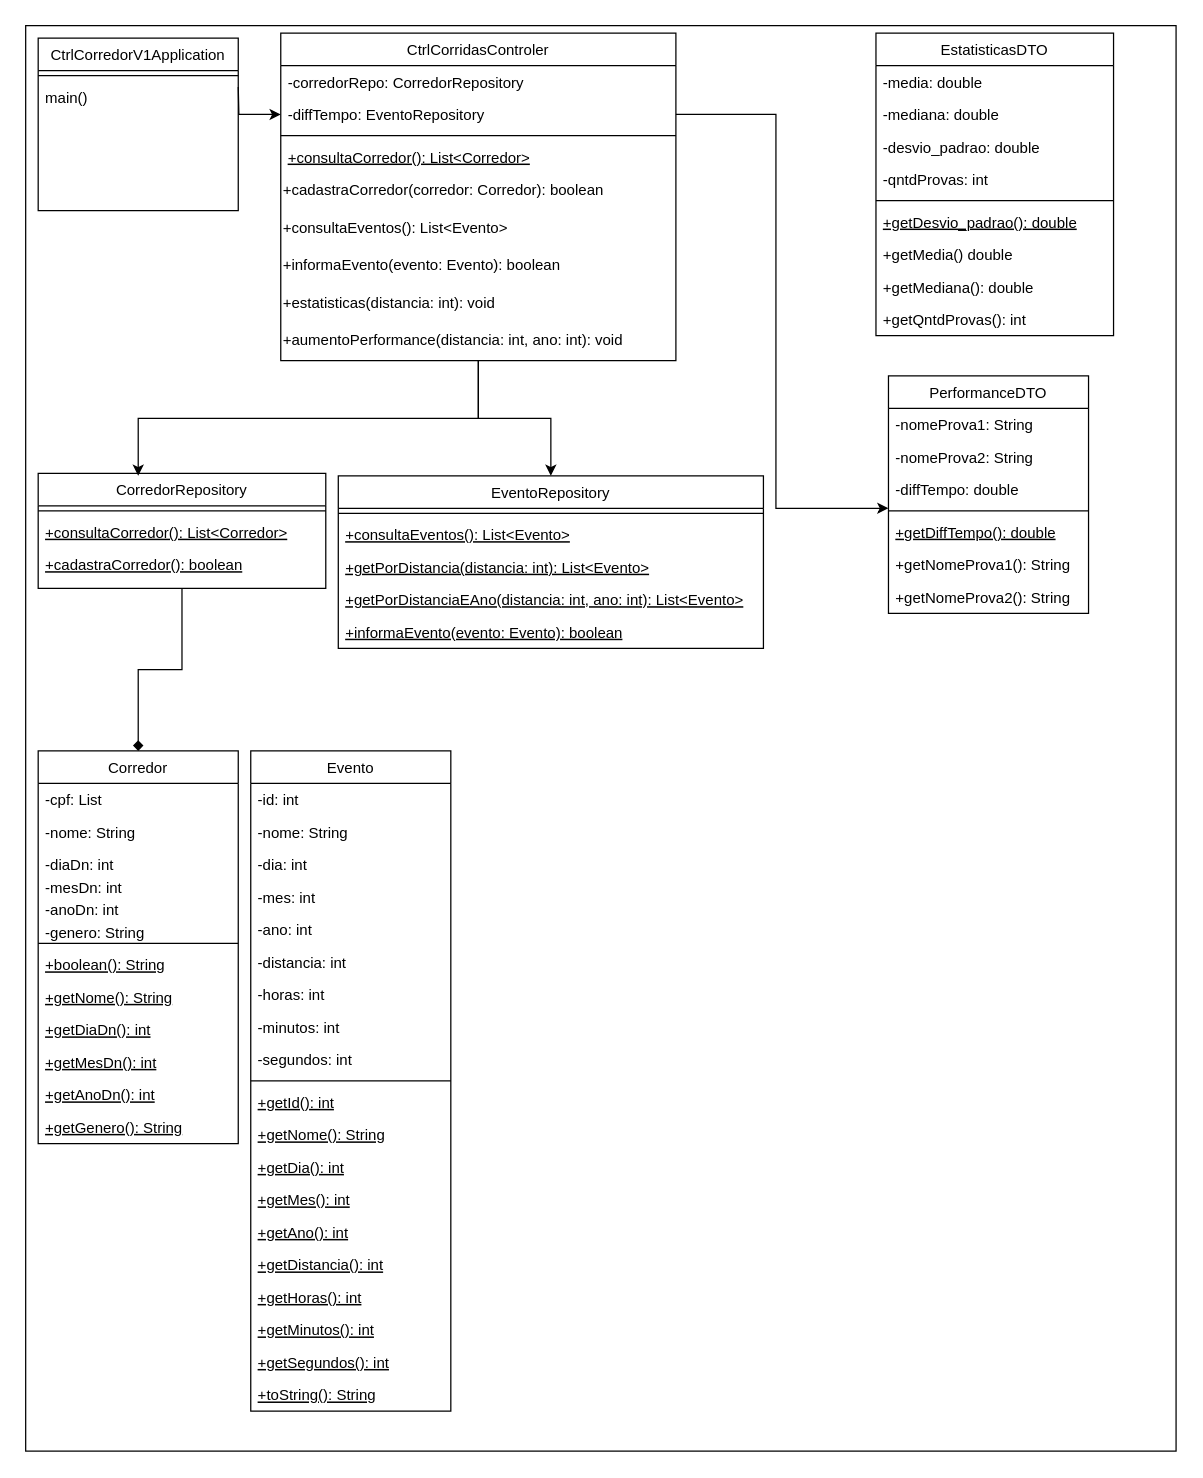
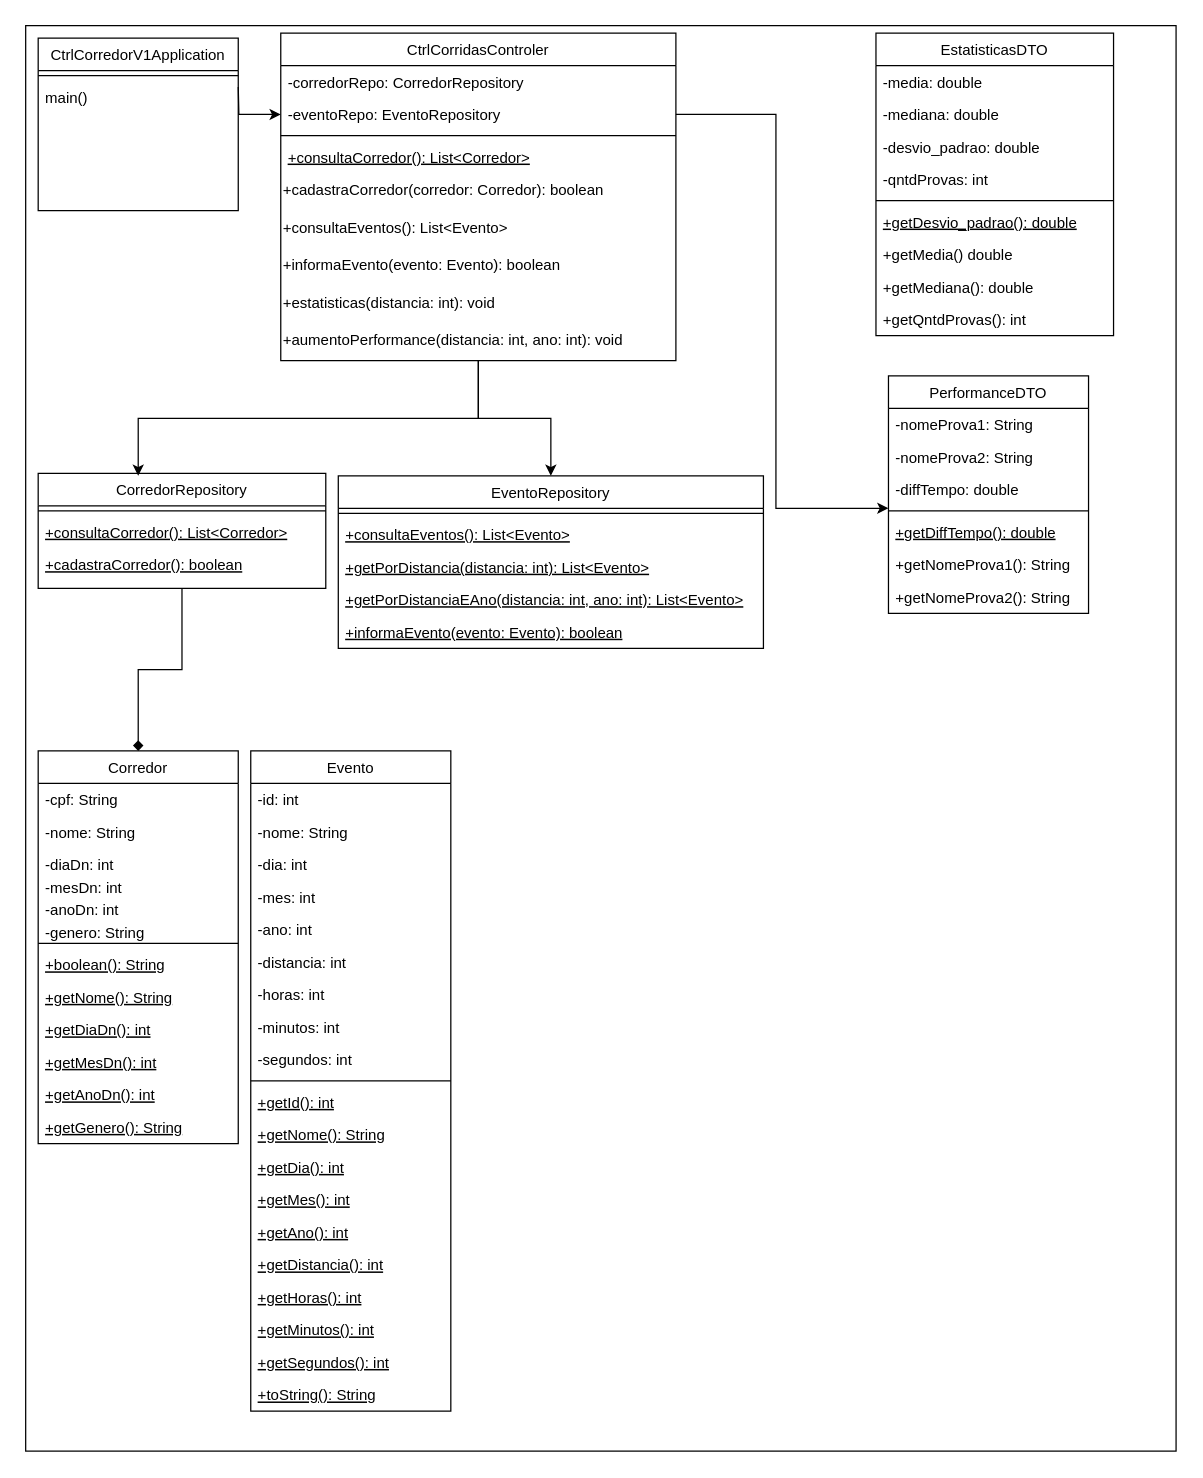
node "-diffTempo: EventoRepository": label "-diffTempo: EventoRepository" -> "-eventoRepo: EventoRepository"
node "-cpf: List": label "-cpf: List" -> "-cpf: String"
